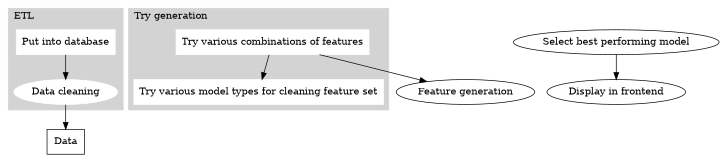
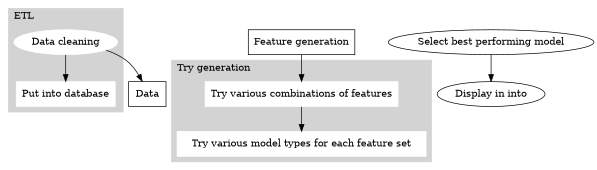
edge "Put into database" -> "Data cleaning": reversed
edge "Try various combinations of features" -> "Feature generation": reversed
node "Try various model types for cleaning feature set": label "Try various model types for cleaning feature set" -> "Try various model types for each feature set"
node "Feature generation": shape ellipse -> box
node "Display in frontend": label "Display in frontend" -> "Display in into"
